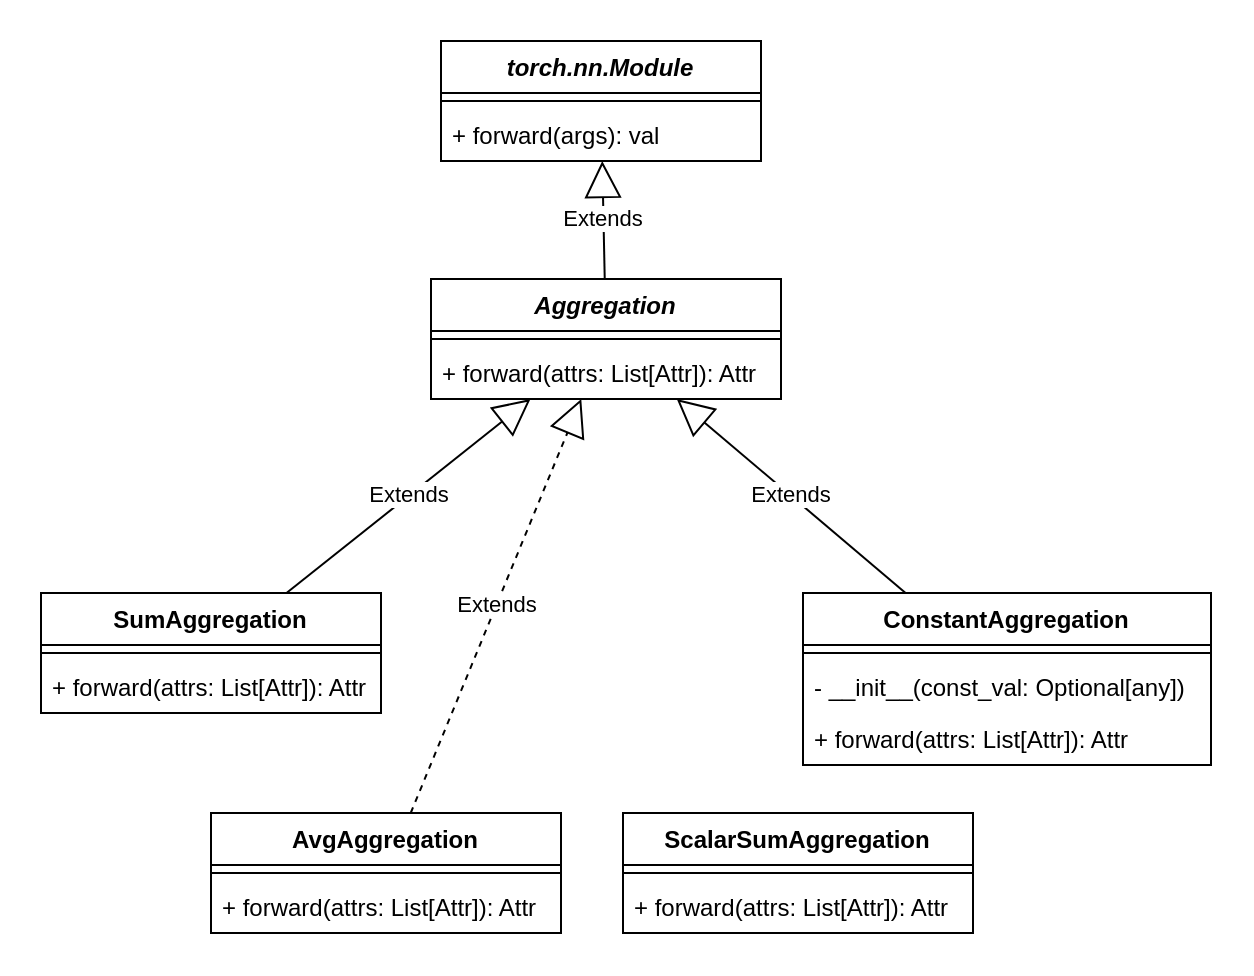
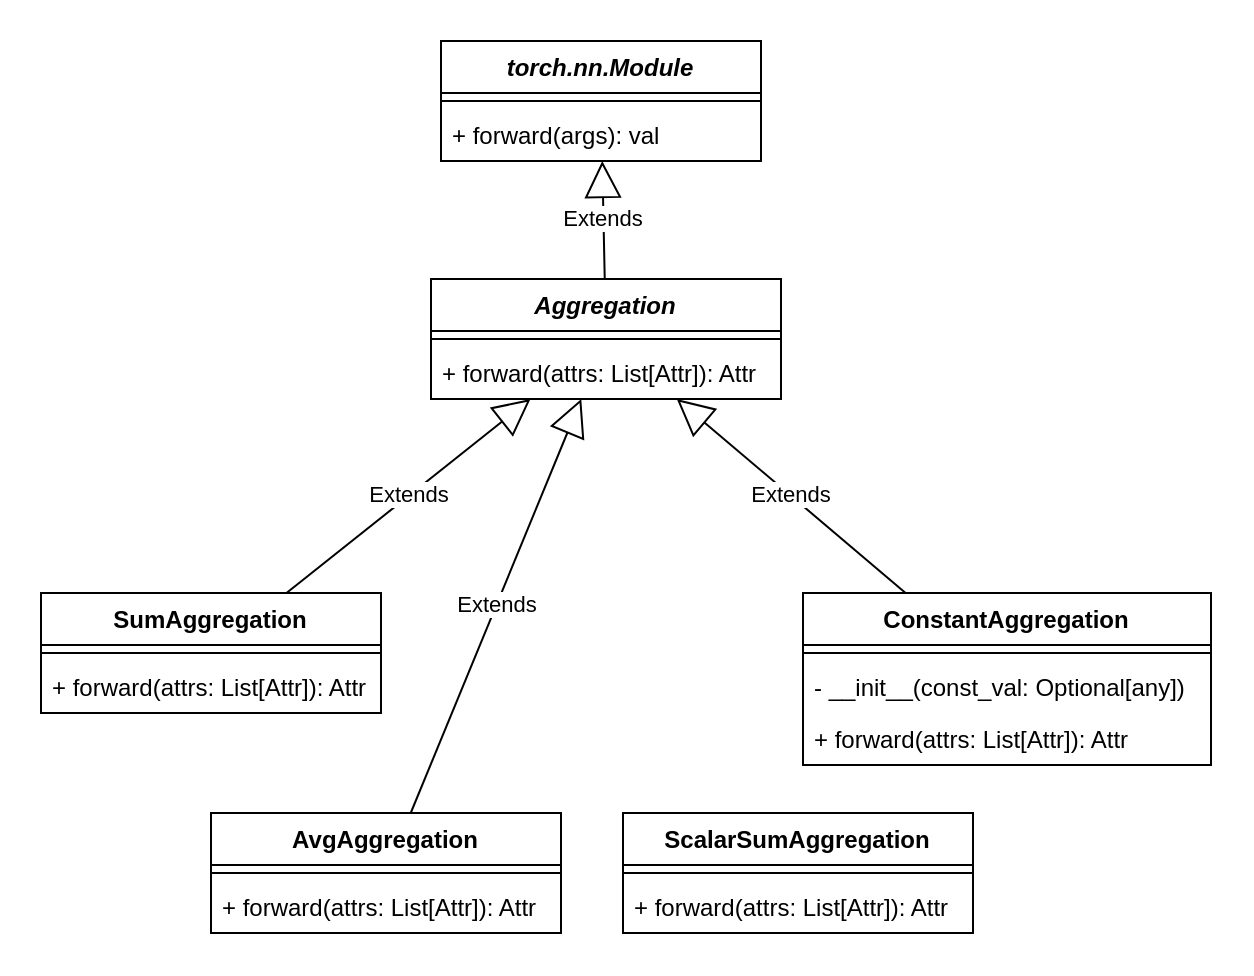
edge "AvgAggregation" -> "Aggregation": style dashed -> solid
